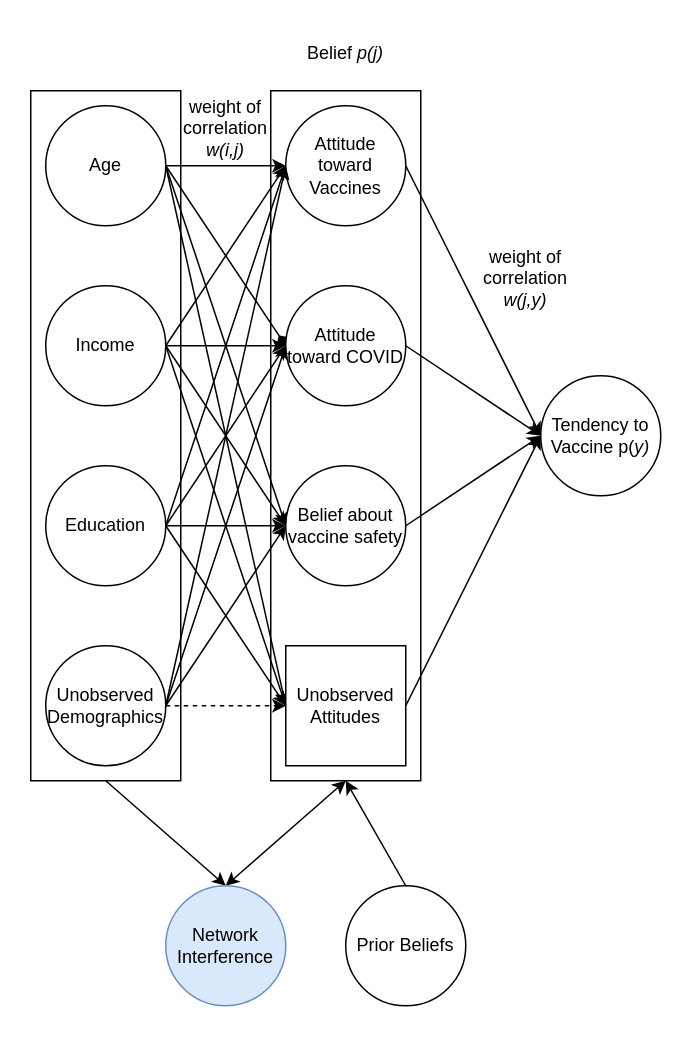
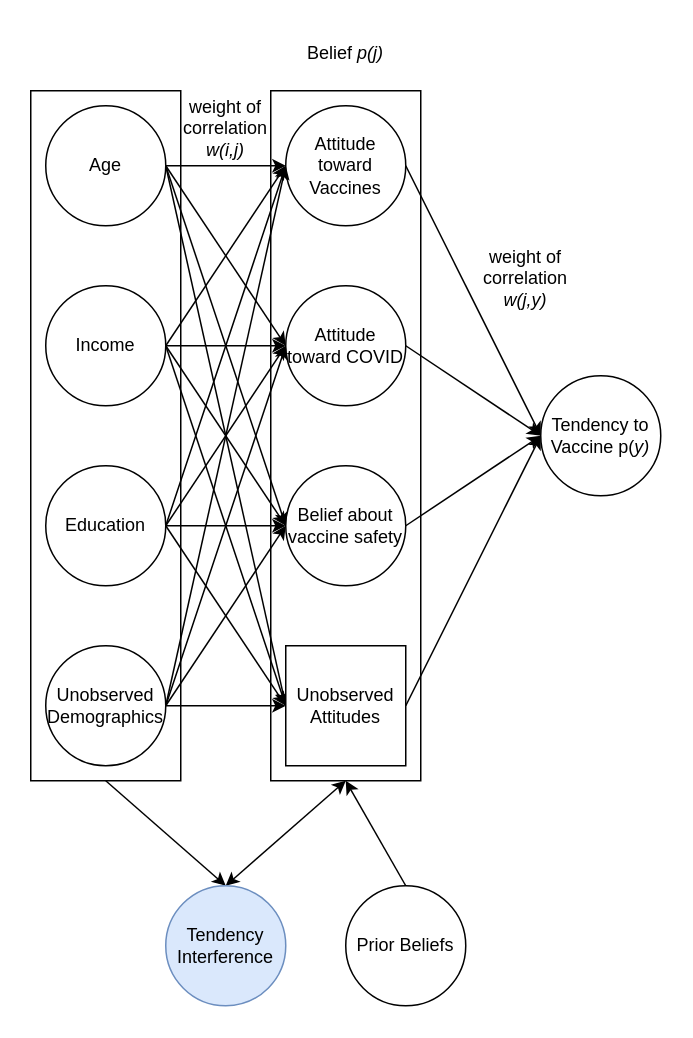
edge "Age" -> "Attitude toward COVID": arrowhead diamond -> classic
edge "Unobserved Demographics" -> "Unobserved Attitudes": style dashed -> solid
node "Network Interference": label "Network Interference" -> "Tendency Interference"
